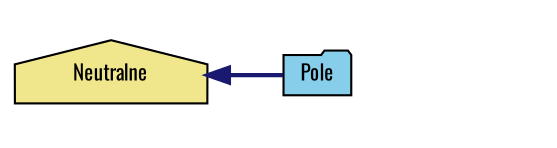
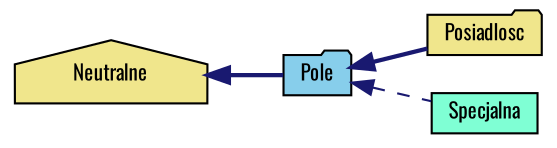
node "Posiadlosc": added
node "Specjalna": added
